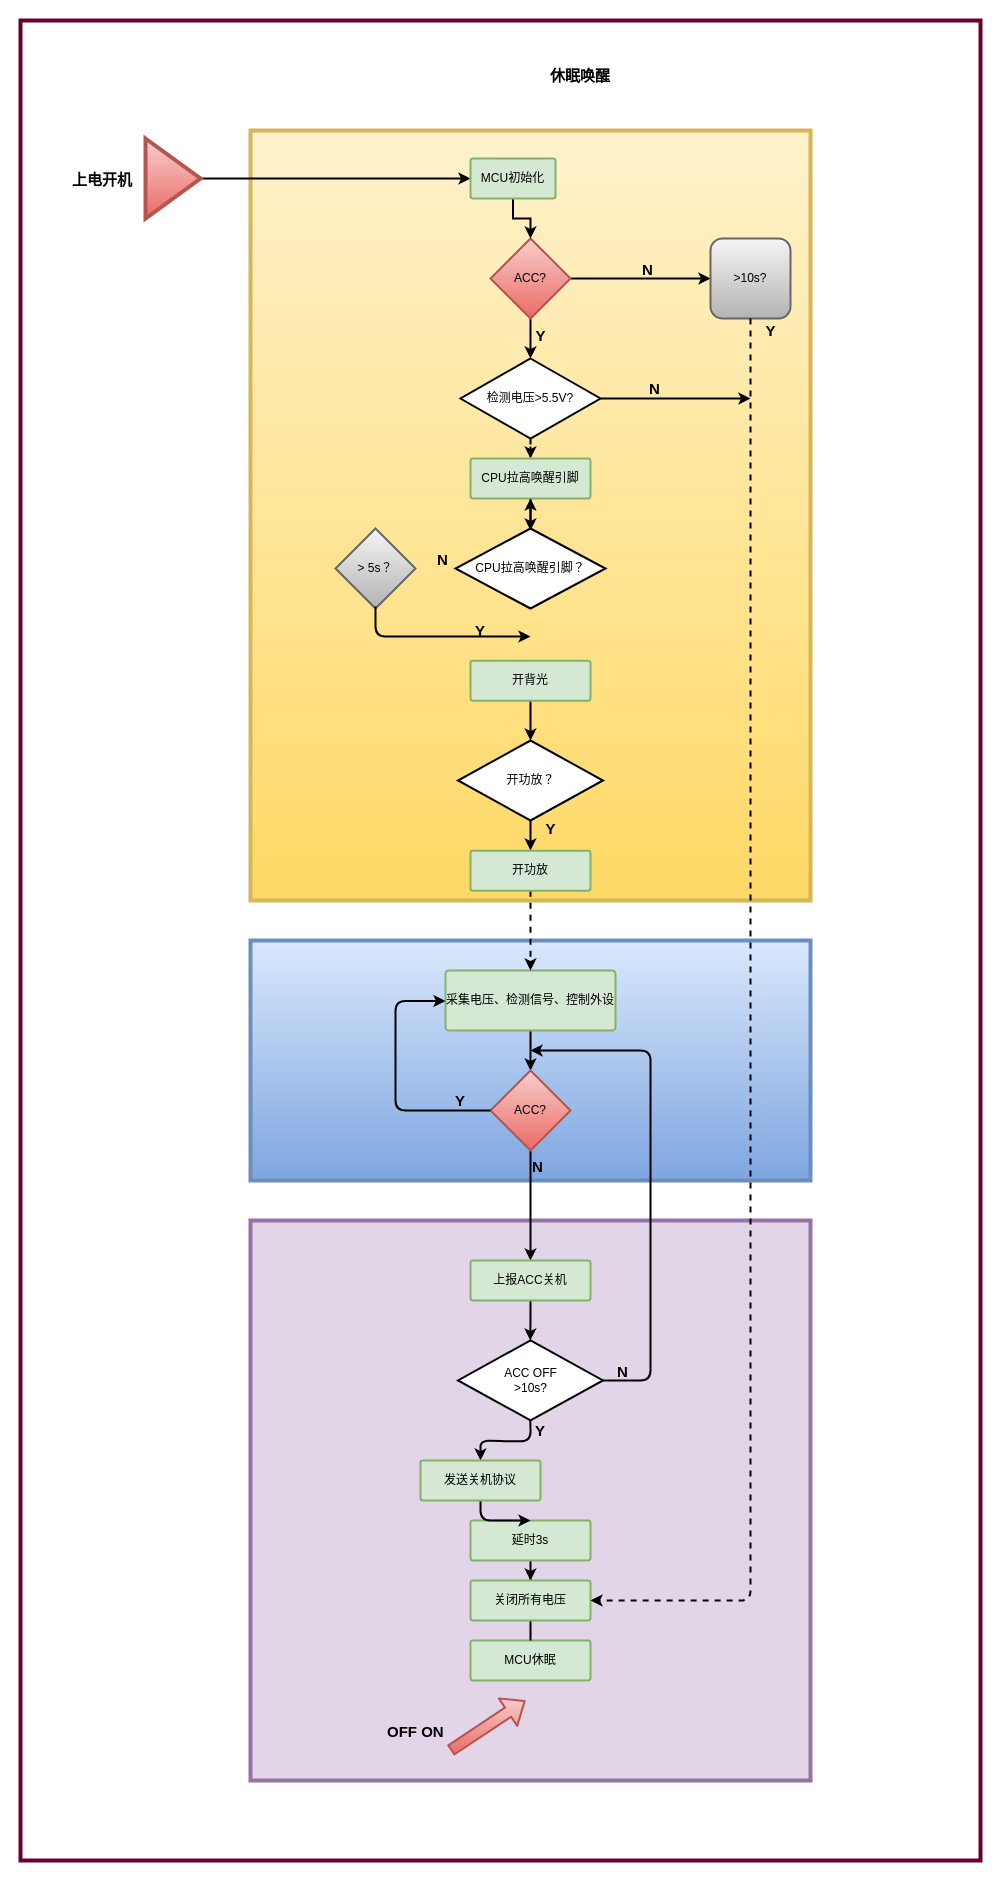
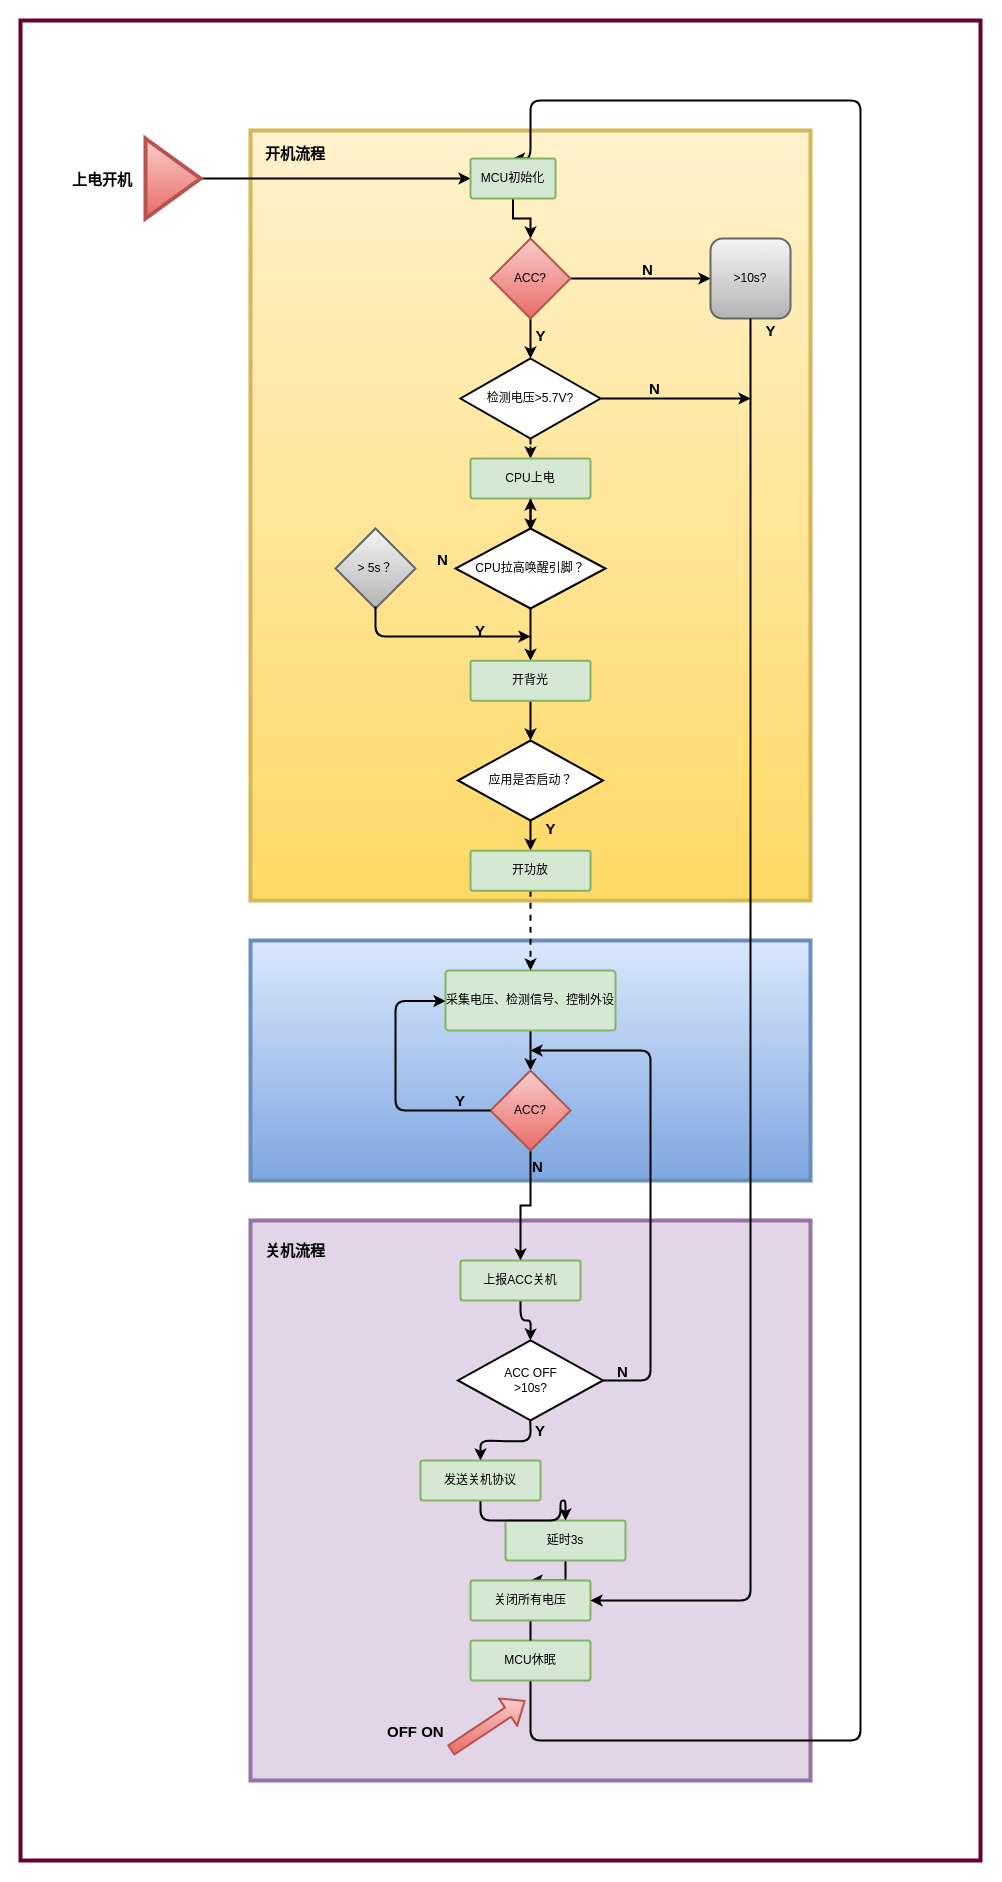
node "休眠唤醒": removed
node "开机流程": added
node "检测电压>5.5V?": label "检测电压>5.5V?" -> "检测电压>5.7V?"
node "CPU拉高唤醒引脚": label "CPU拉高唤醒引脚" -> "CPU上电"
edge "CPU拉高唤醒引脚？" -> "开背光": added
node "开功放？": label "开功放？" -> "应用是否启动？"
edge "MCU休眠" -> "MCU初始化": added
edge ">10s?" -> "关闭所有电压": style dashed -> solid
node "关机流程": added
node "上报ACC关机": moved (531, 1281) -> (521, 1281)
node "延时3s": moved (531, 1541) -> (566, 1541)
